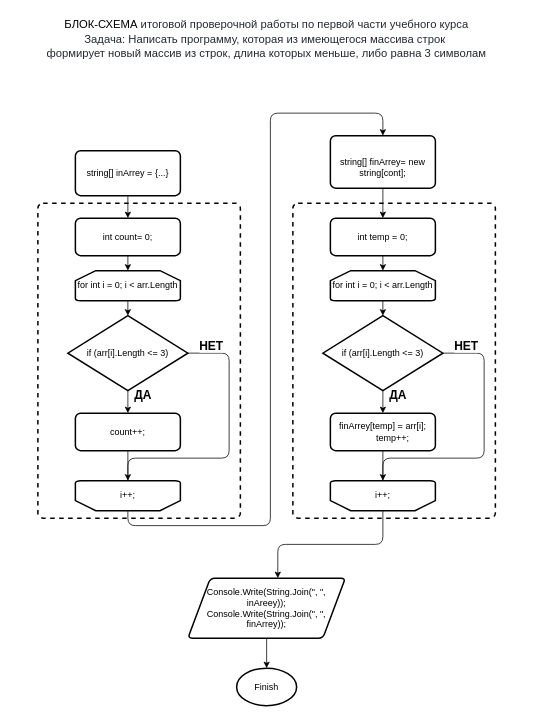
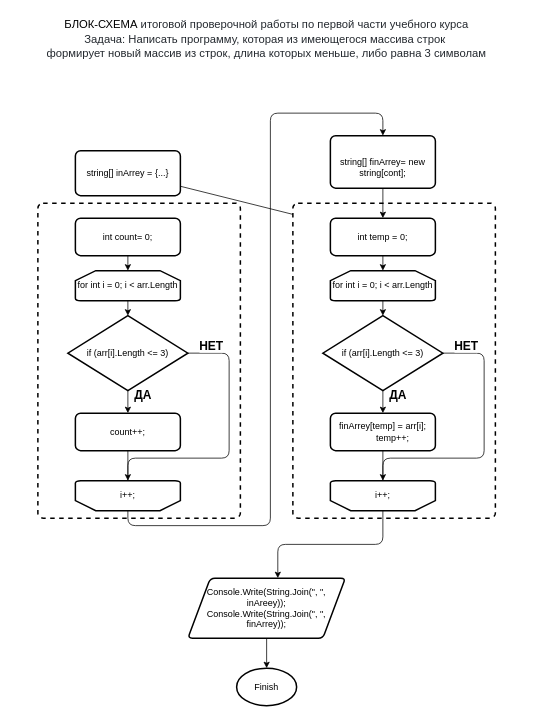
edge "string[] inArrey = {...}" -> "int count= 0;": now "string[] inArrey = {...}" -> "int temp = 0;"
